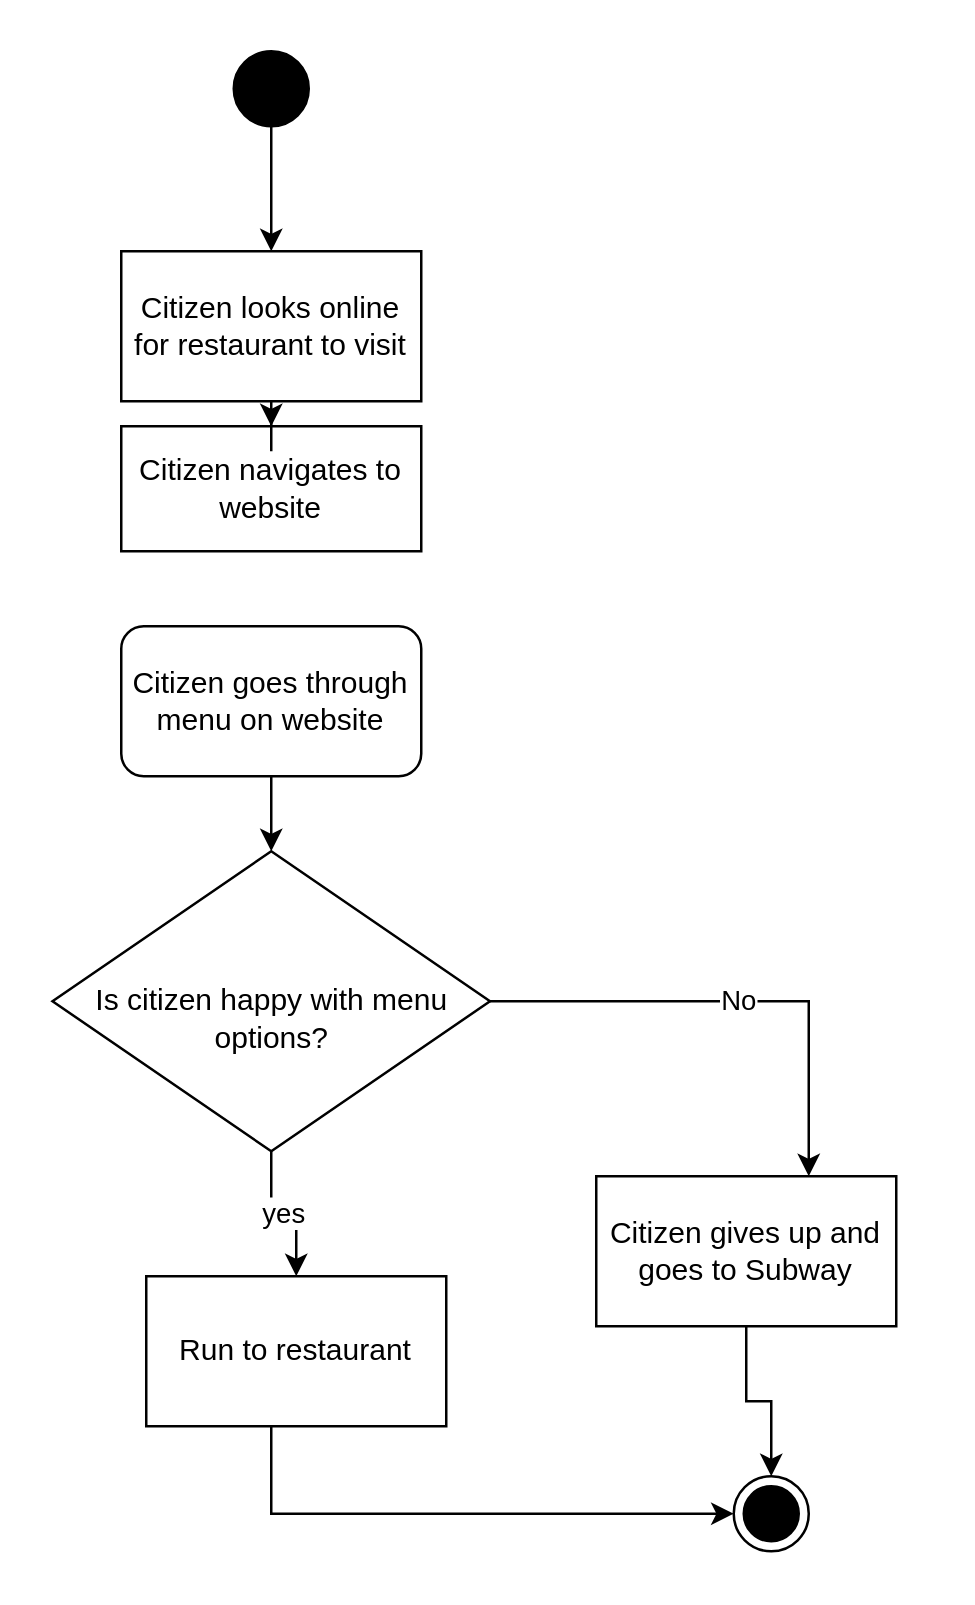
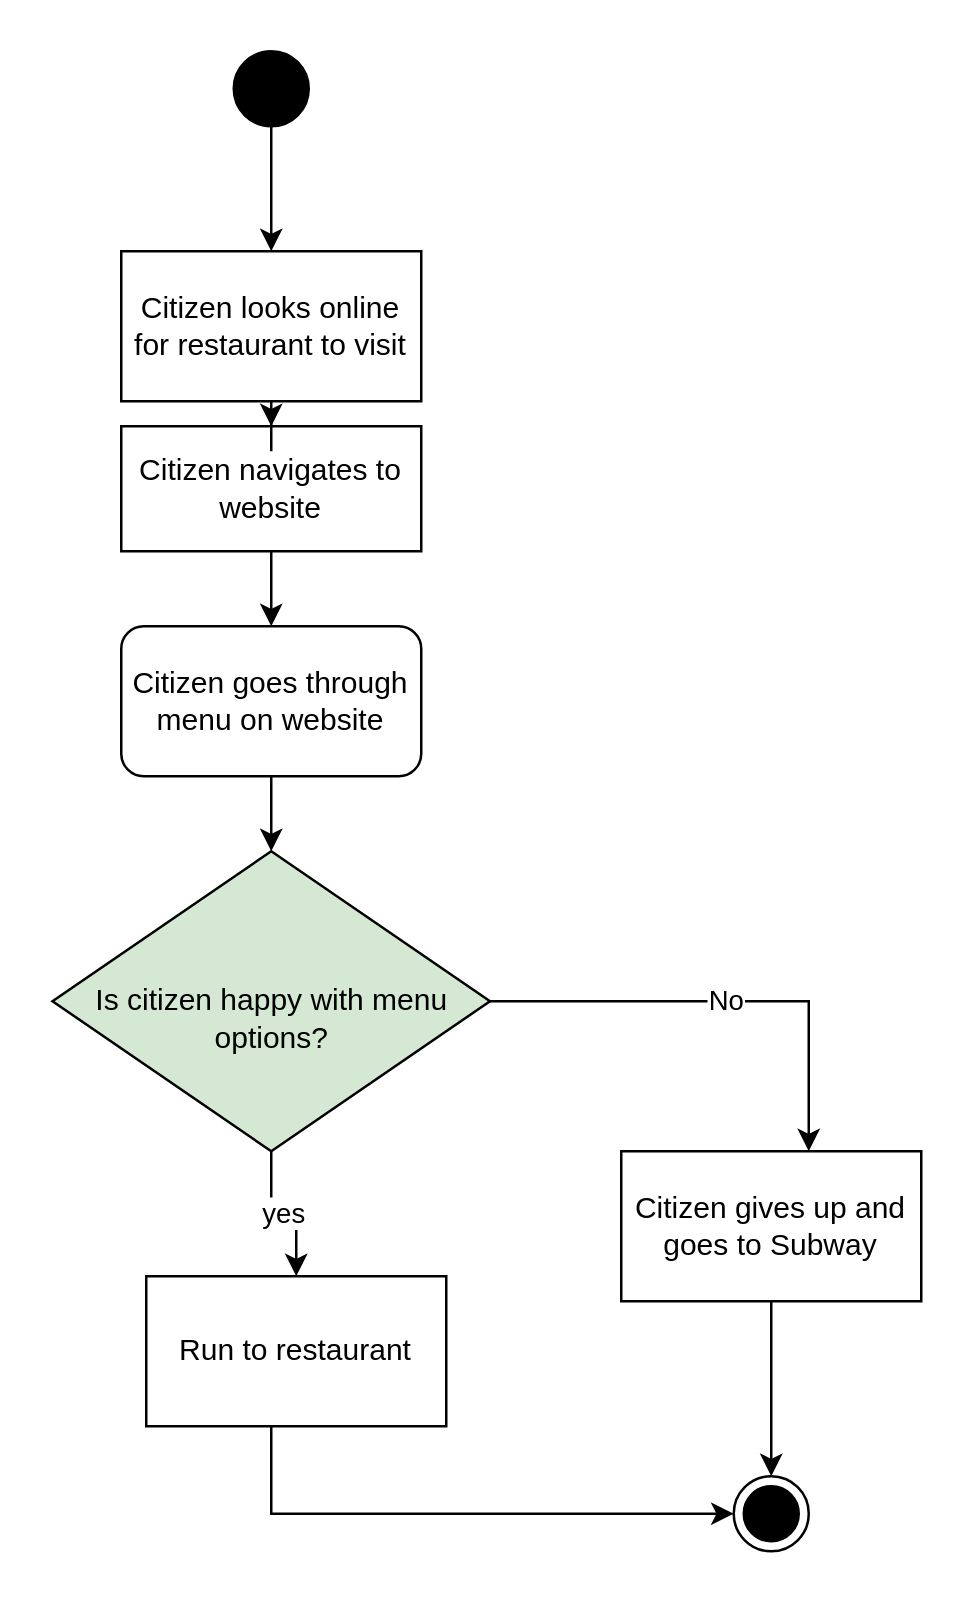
edge "Citizen navigates to website" -> "Citizen goes through menu on website": added
node "Is citizen happy with menu options?": fillcolor #ffffff -> #d5e8d4
node "Citizen gives up and goes to Subway": moved (746, 1251) -> (771, 1226)
